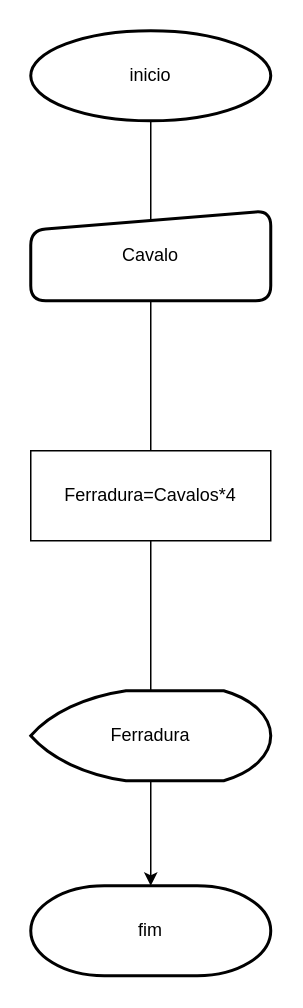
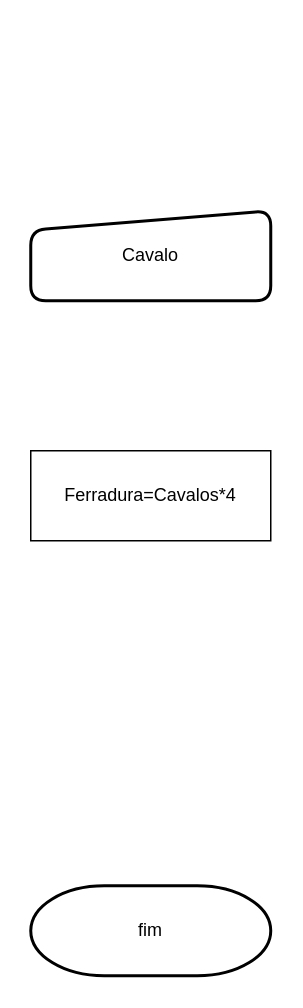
node "inicio": removed
edge "inicio" -> "fim": removed
node "Ferradura": removed
